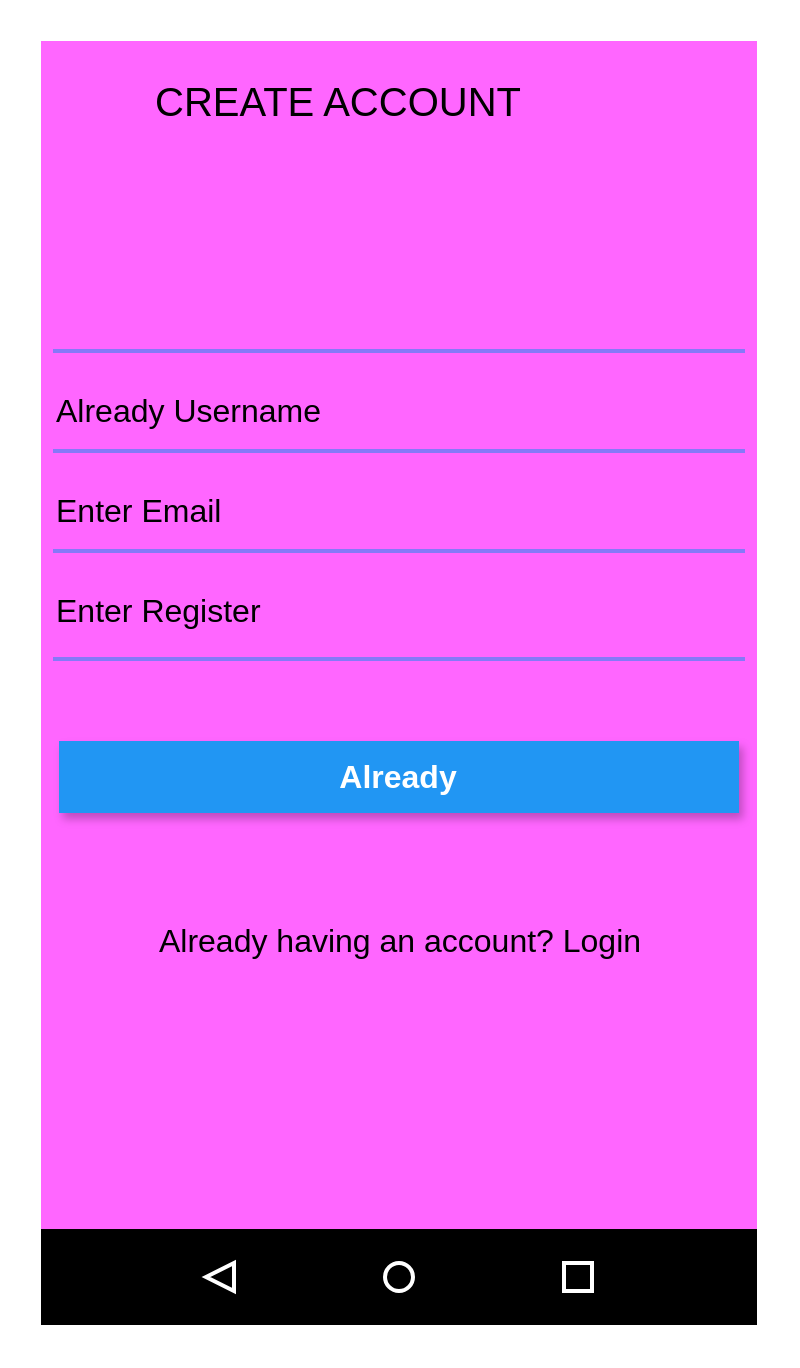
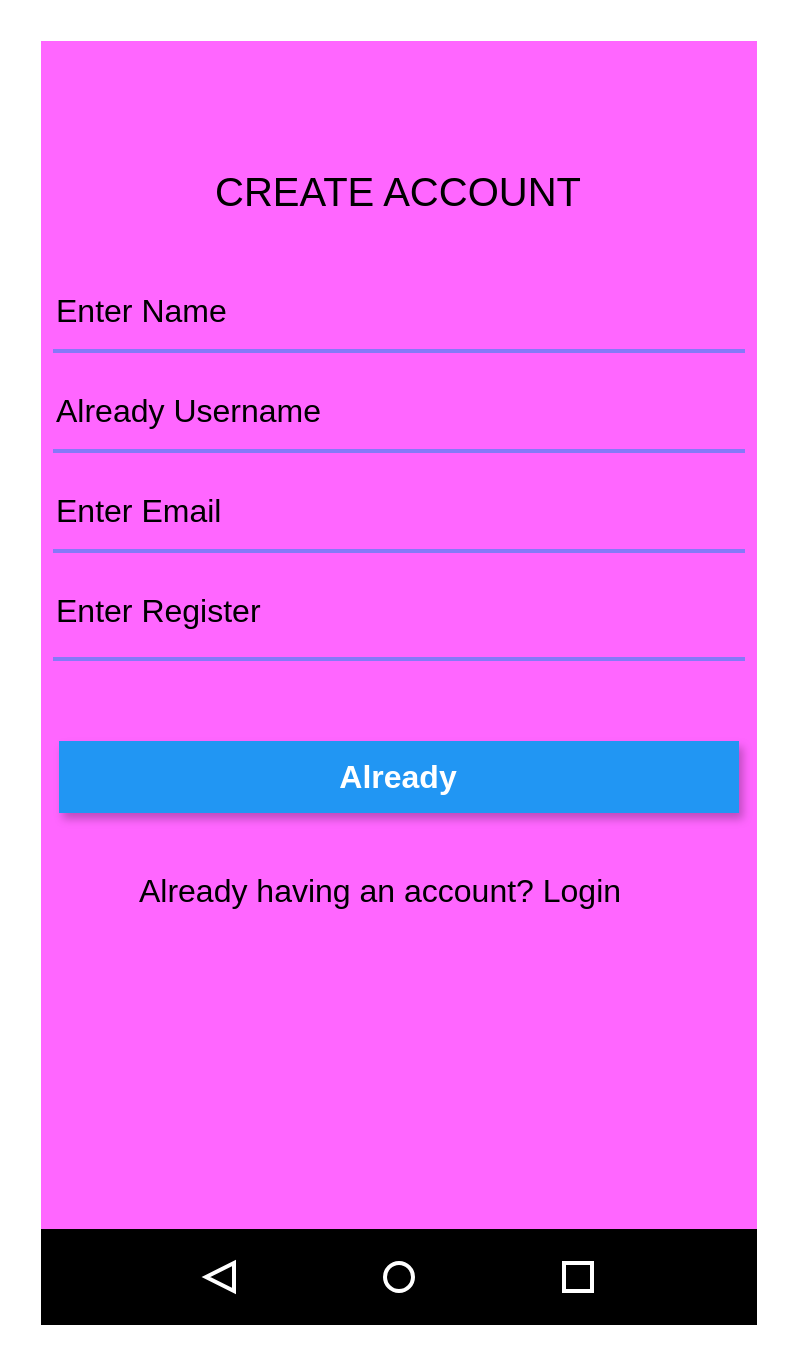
node "CREATE ACCOUNT": moved (339, 101) -> (399, 191)
node "Enter Name": added
node "Already having an account? Login": moved (401, 941) -> (381, 891)
